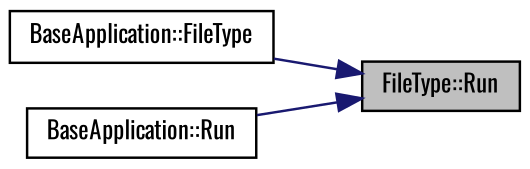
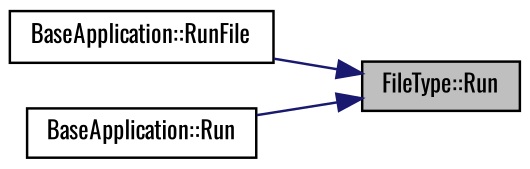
node "BaseApplication::FileType": label "BaseApplication::FileType" -> "BaseApplication::RunFile"
